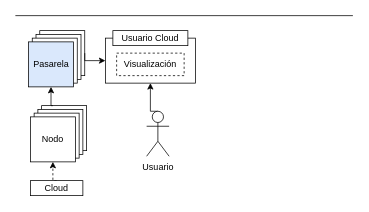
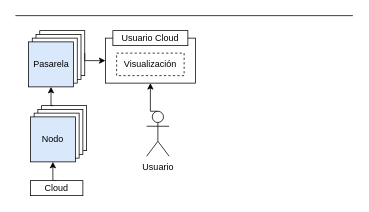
node "Nodo": fillcolor #ffffff -> #dae8fc
edge "Cloud" -> "Nodo": style dashed -> solid
